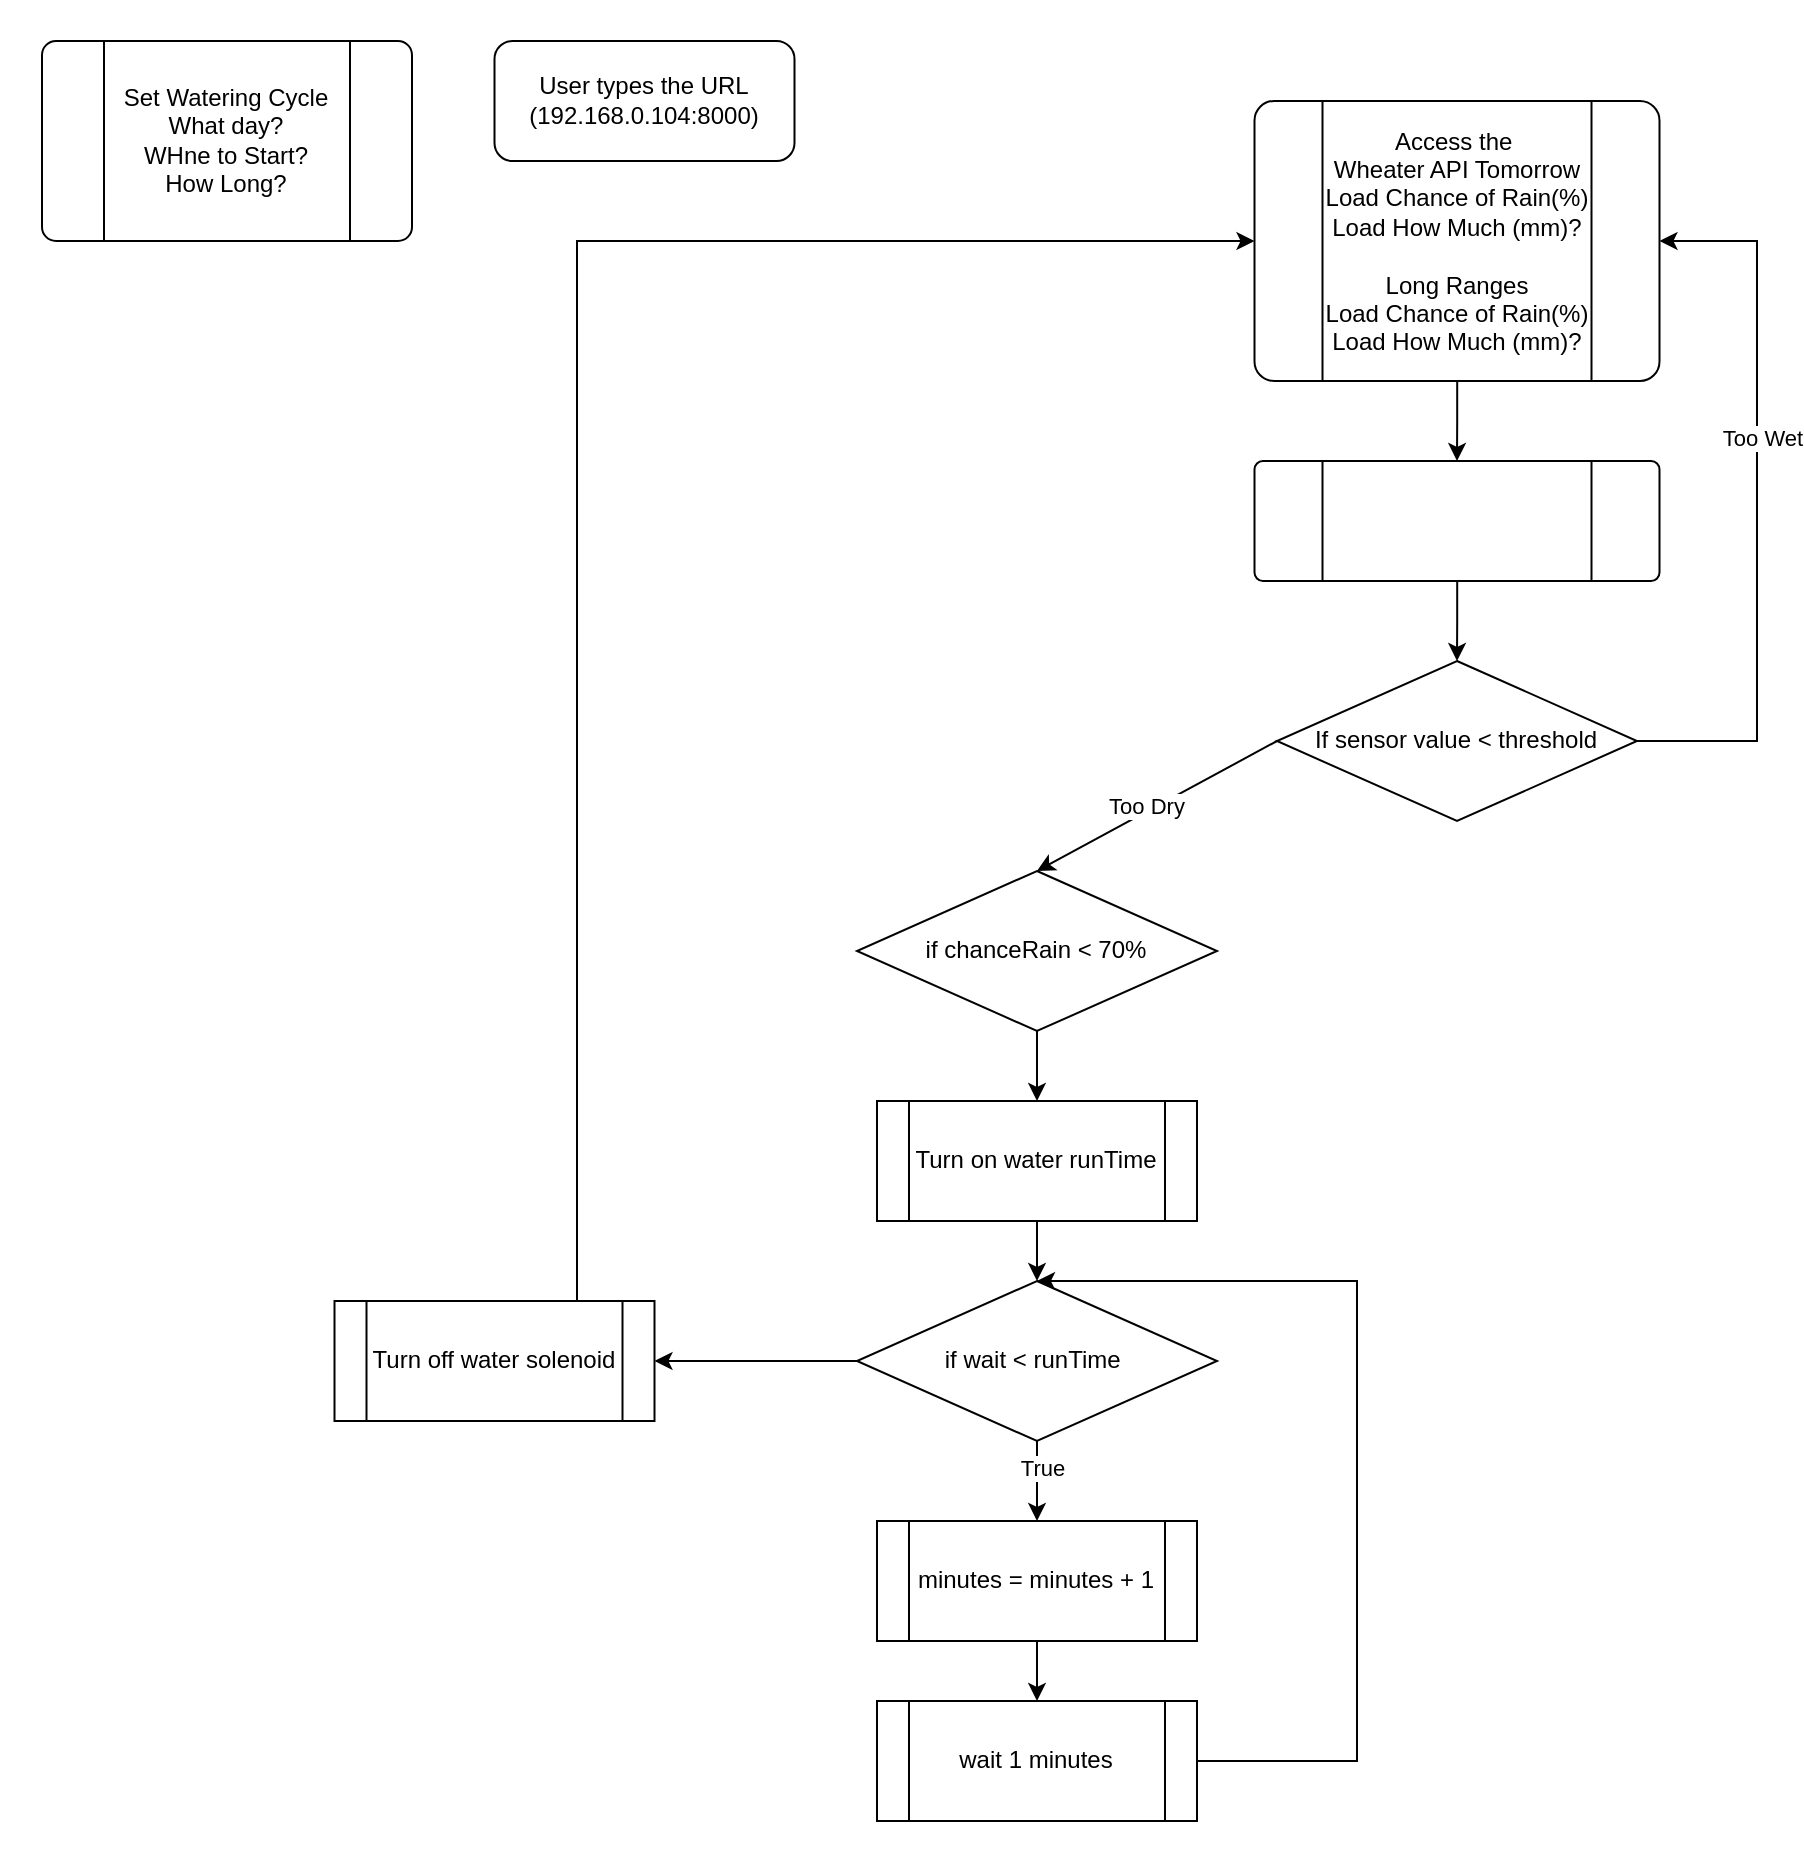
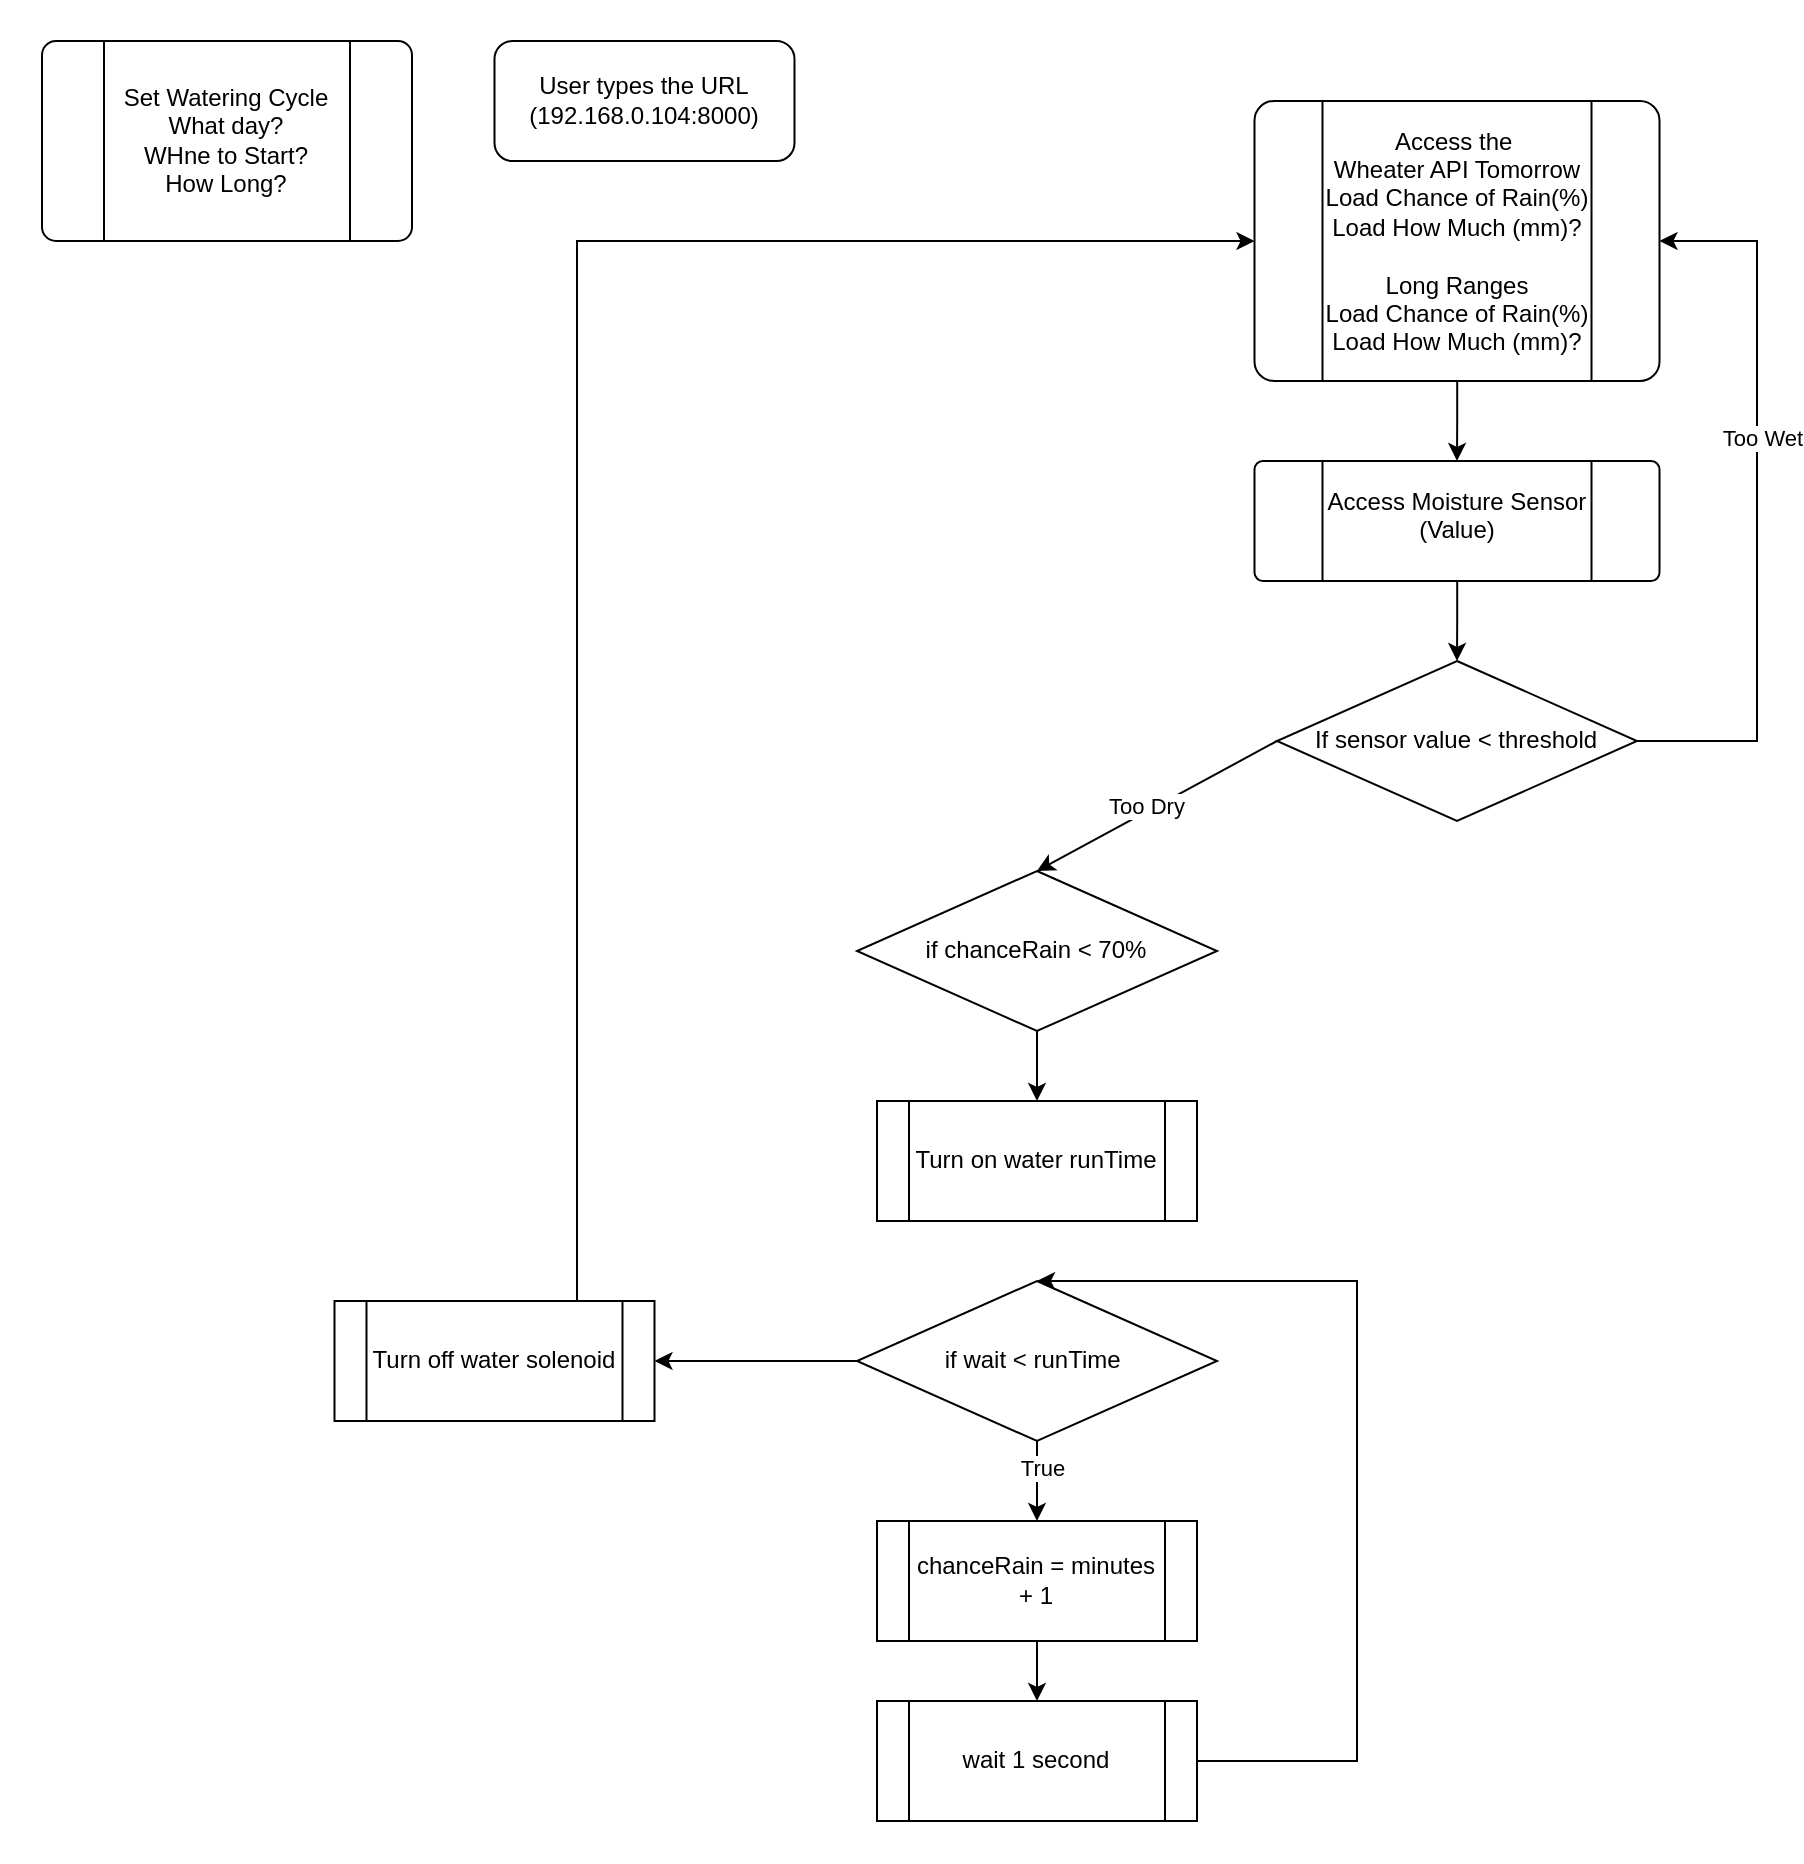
node "Access Moisture Sensor (Value)": added
edge "Turn on water runTime" -> "if wait < runTime": removed
node "minutes = minutes + 1": label "minutes = minutes + 1" -> "chanceRain = minutes + 1"
node "wait 1 minutes": label "wait 1 minutes" -> "wait 1 second"
